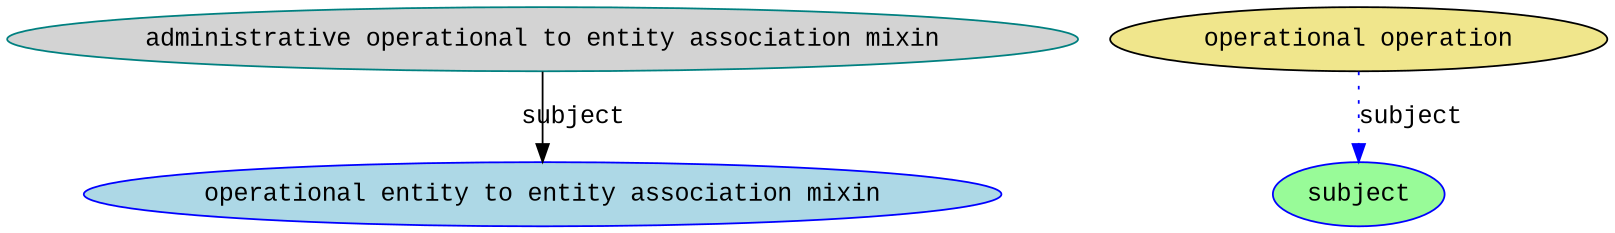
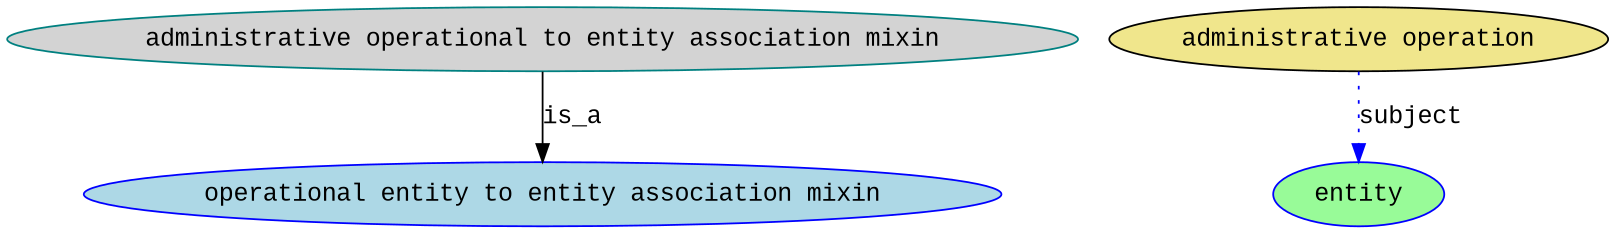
node "operational operation": label "operational operation" -> "administrative operation"
edge "administrative operational to entity association mixin" -> "operational entity to entity association mixin": label "subject" -> "is_a"
node "subject": label "subject" -> "entity"
